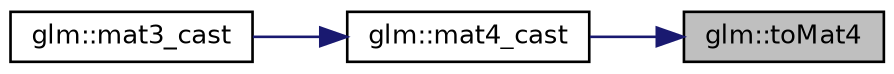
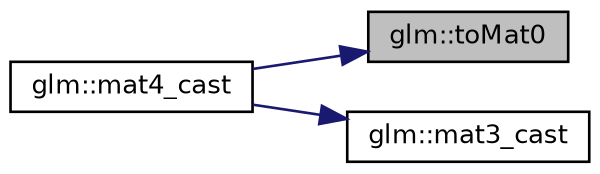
edge "glm::mat3_cast" -> "glm::mat4_cast": reversed
node "glm::toMat4": label "glm::toMat4" -> "glm::toMat0"
